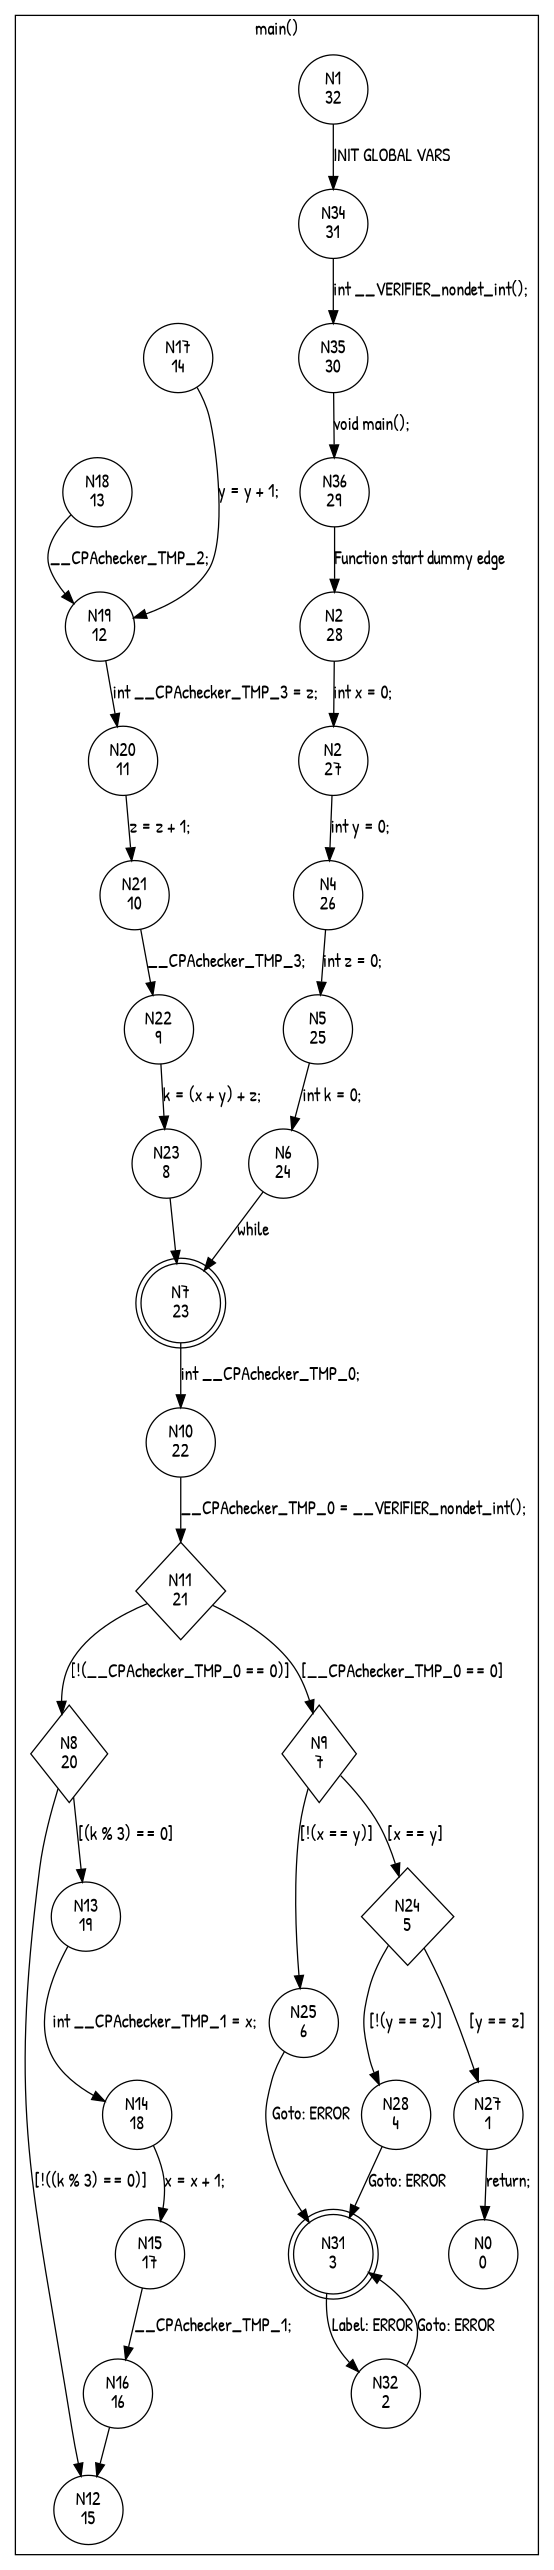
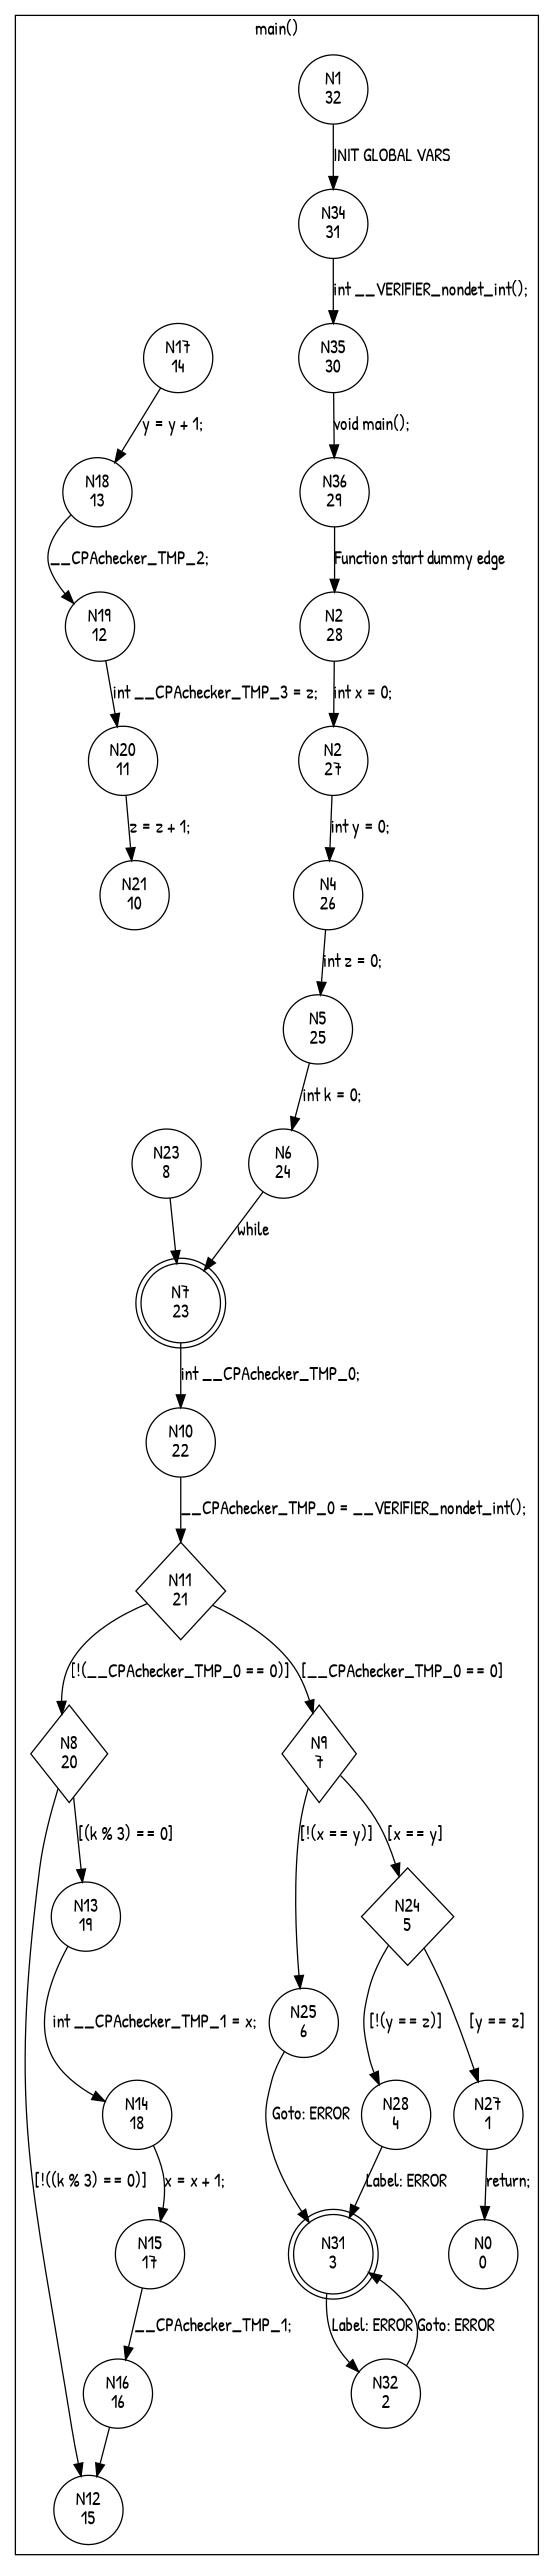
edge "N17 14" -> "N19 12": now "N17 14" -> "N18 13"
node "N22 9": removed
edge "N28 4" -> "N31 3": label "Goto: ERROR" -> "Label: ERROR"
